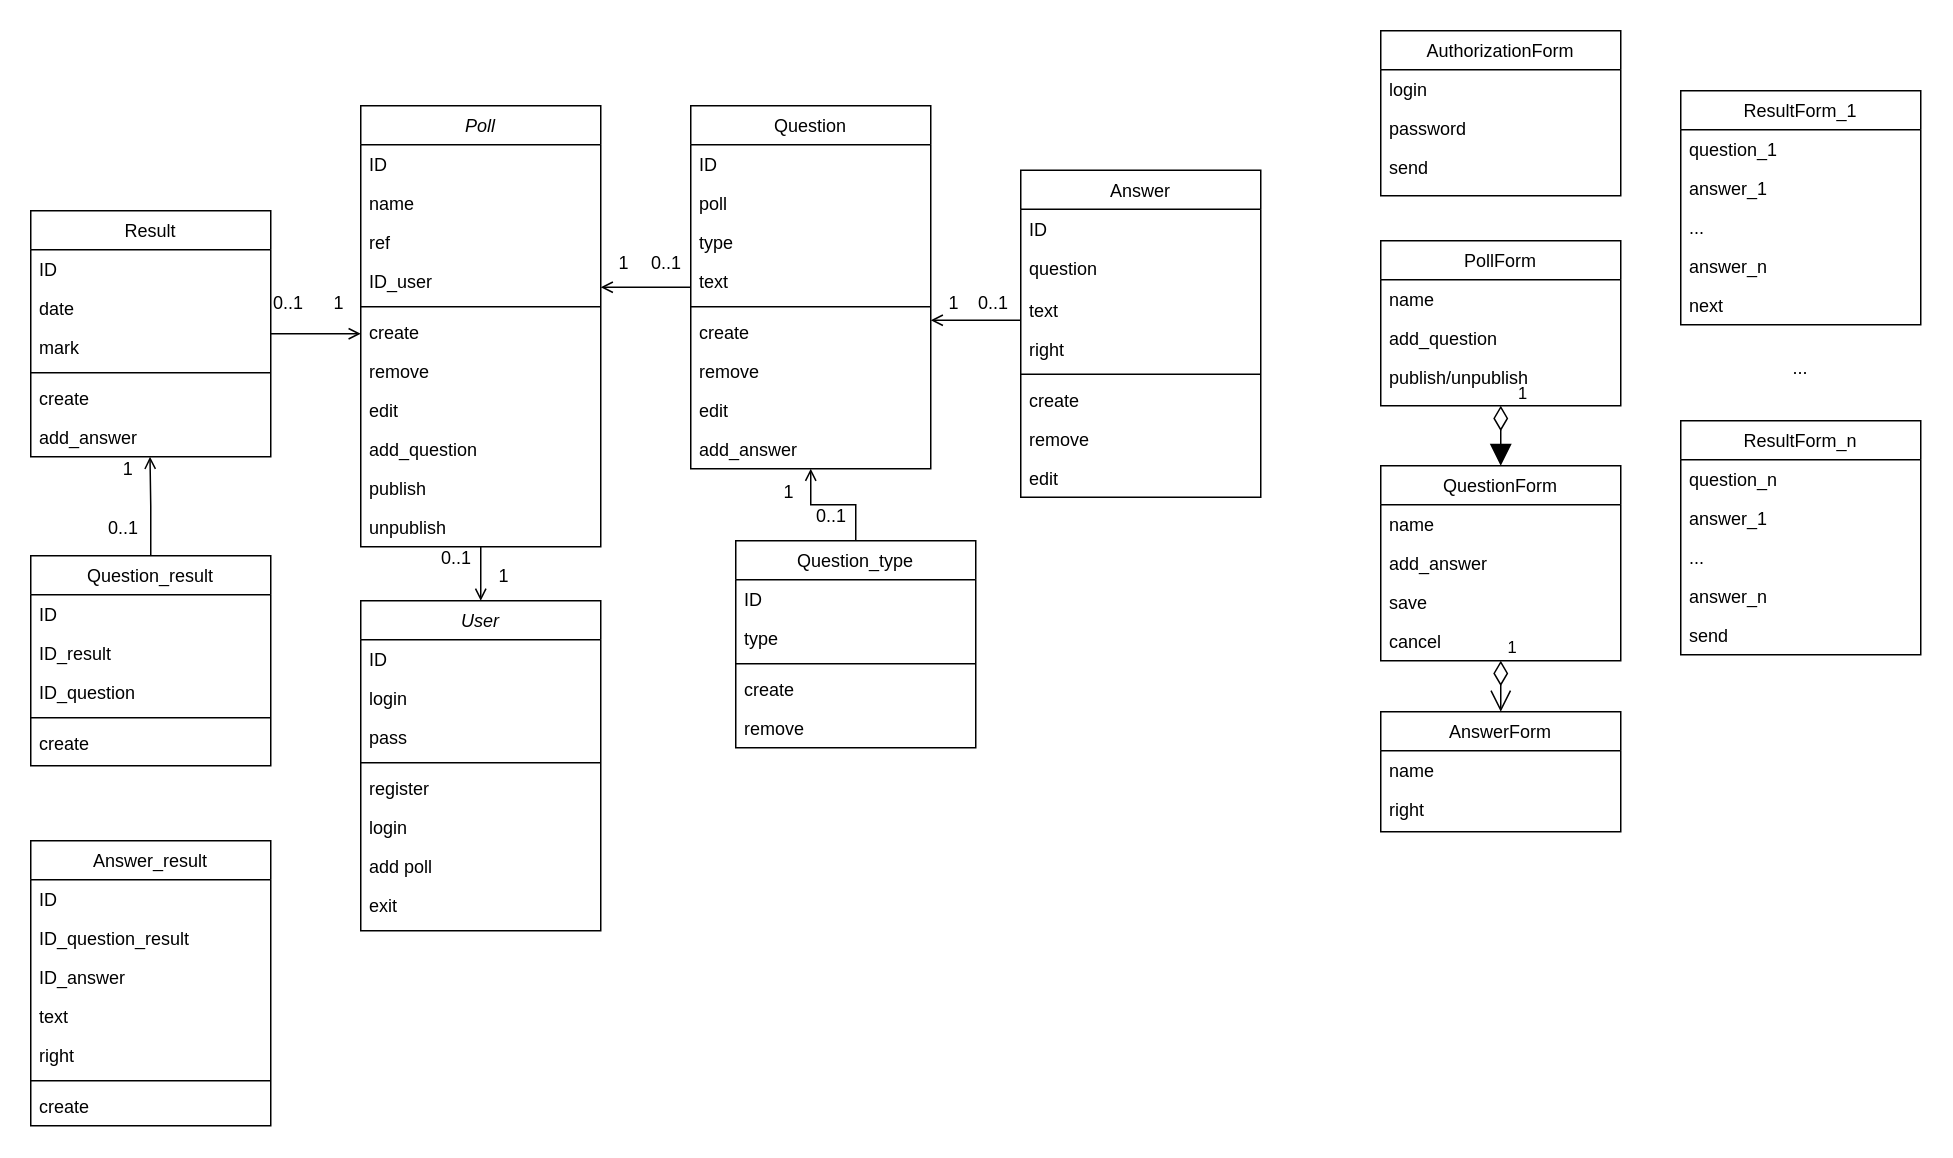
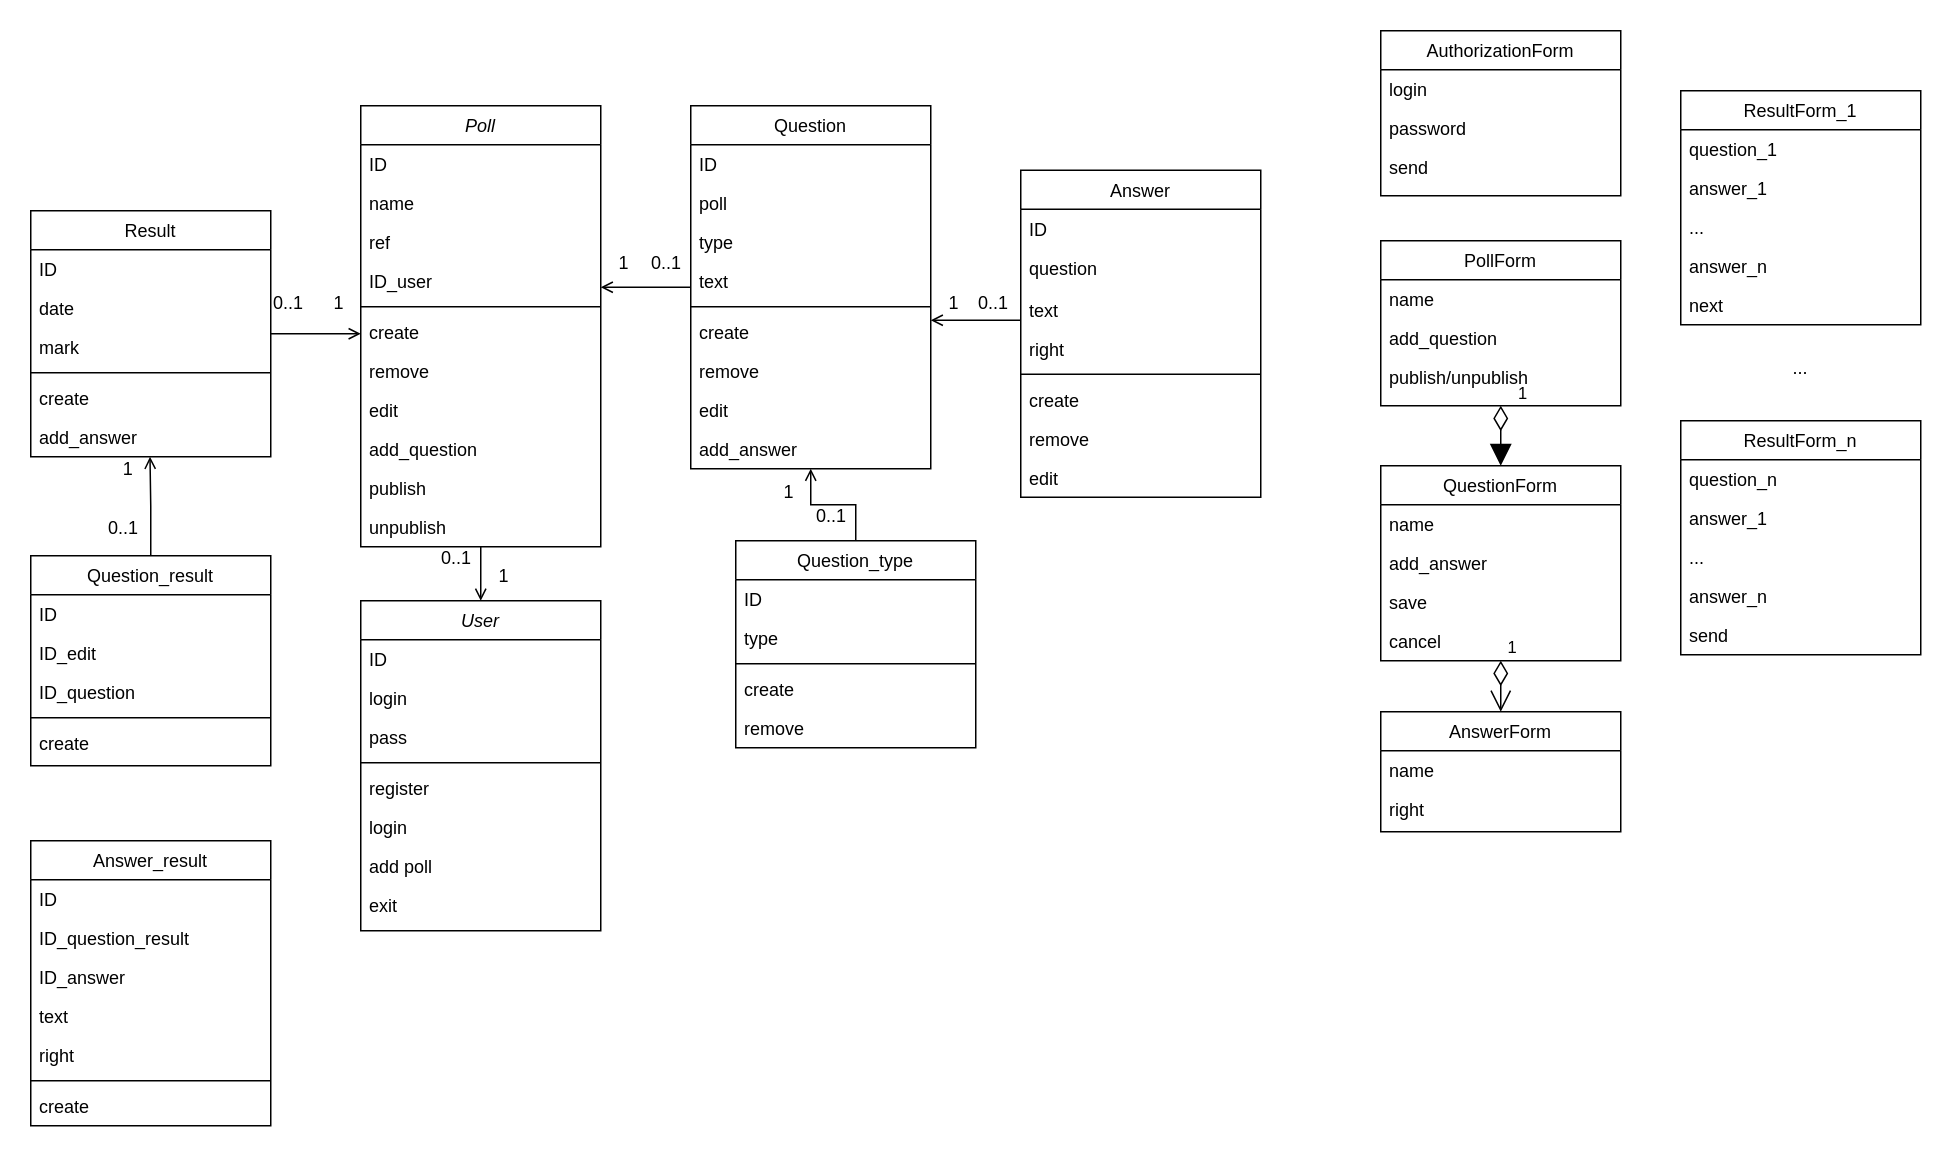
node "ID_result": label "ID_result" -> "ID_edit"
